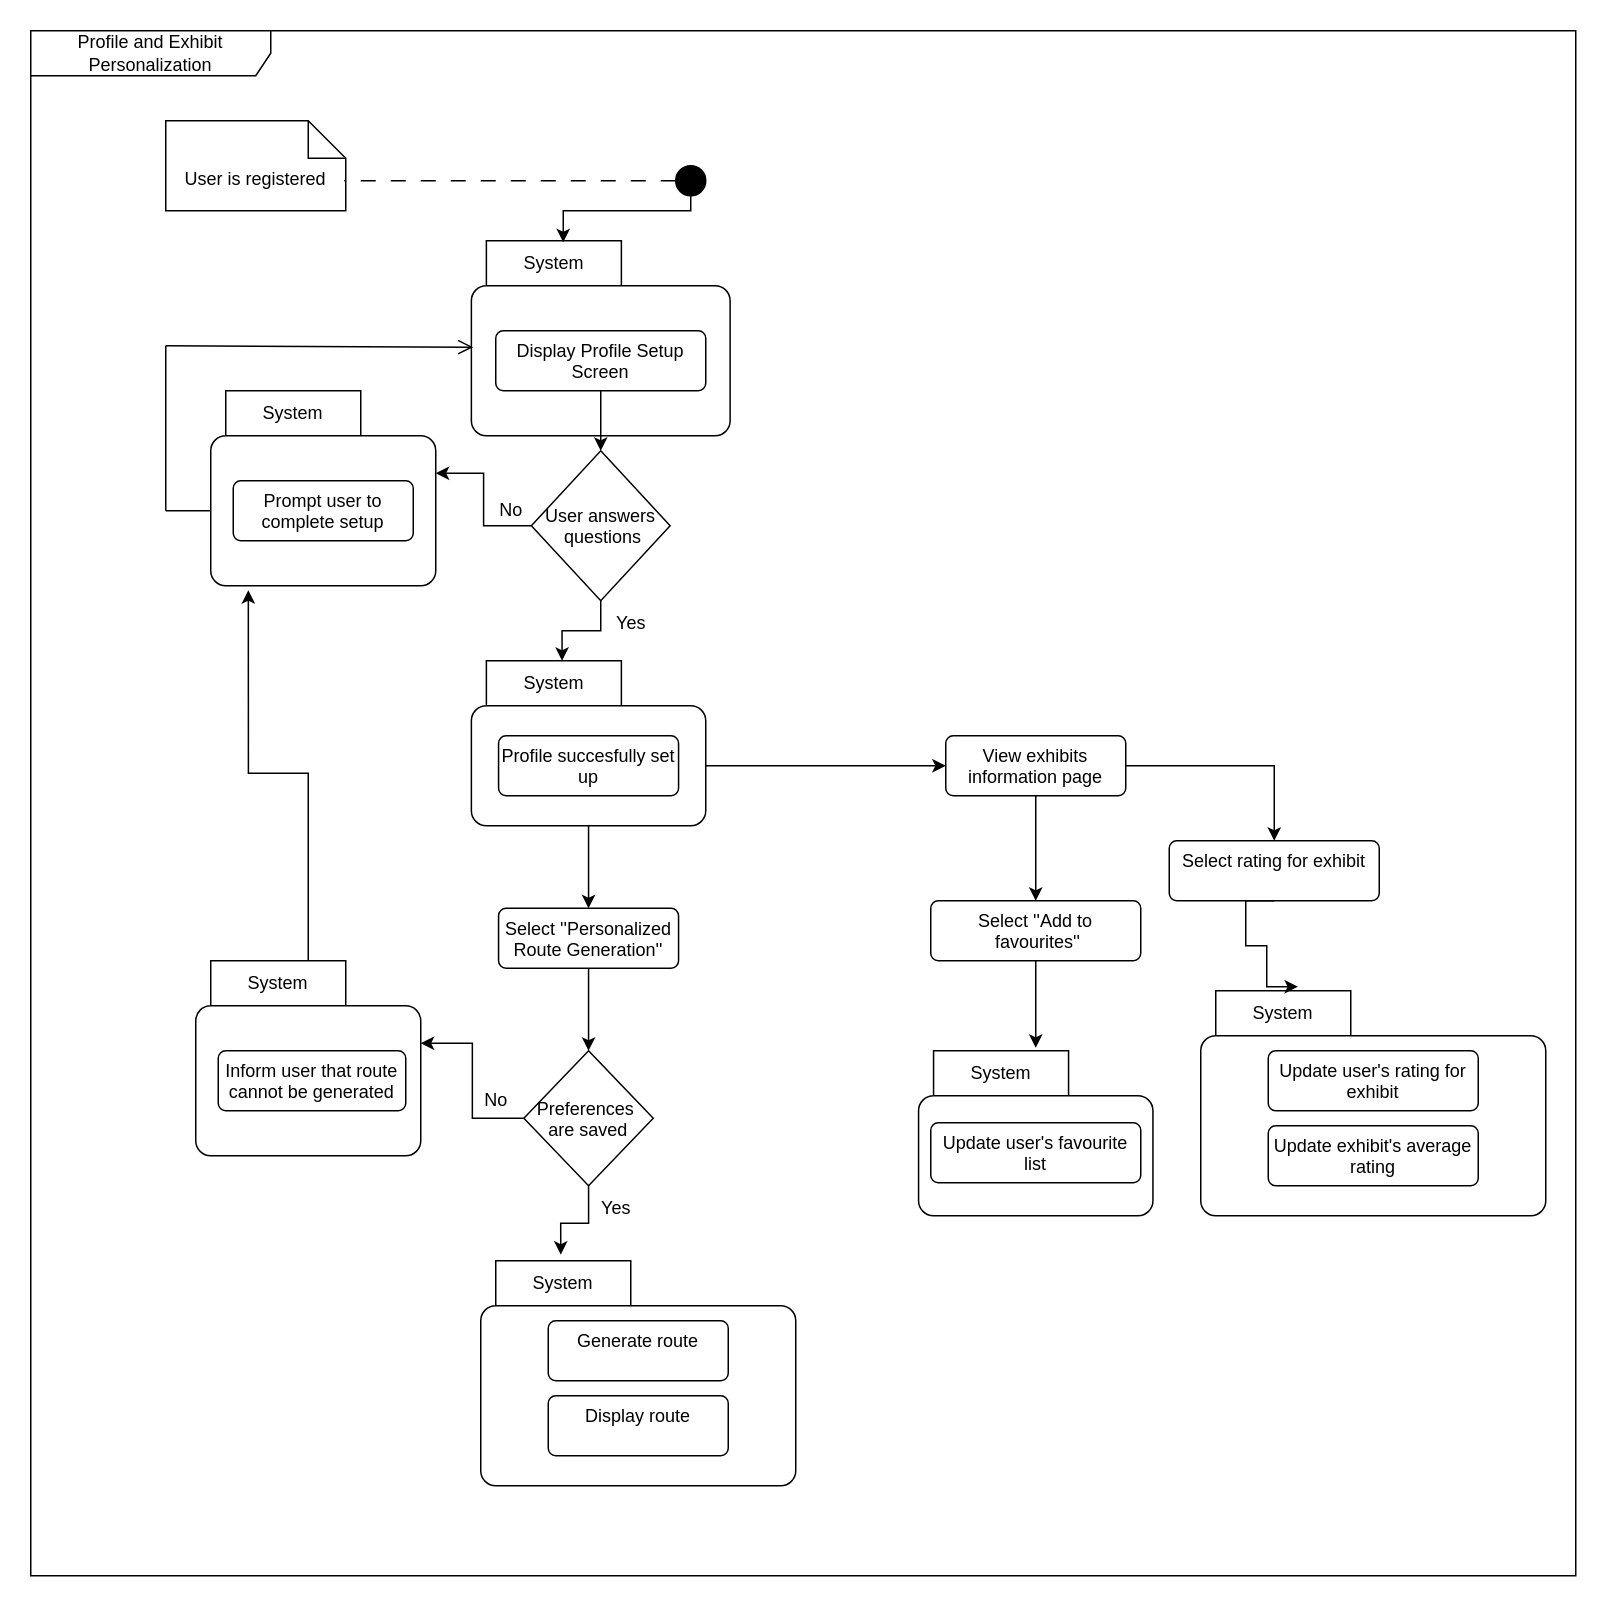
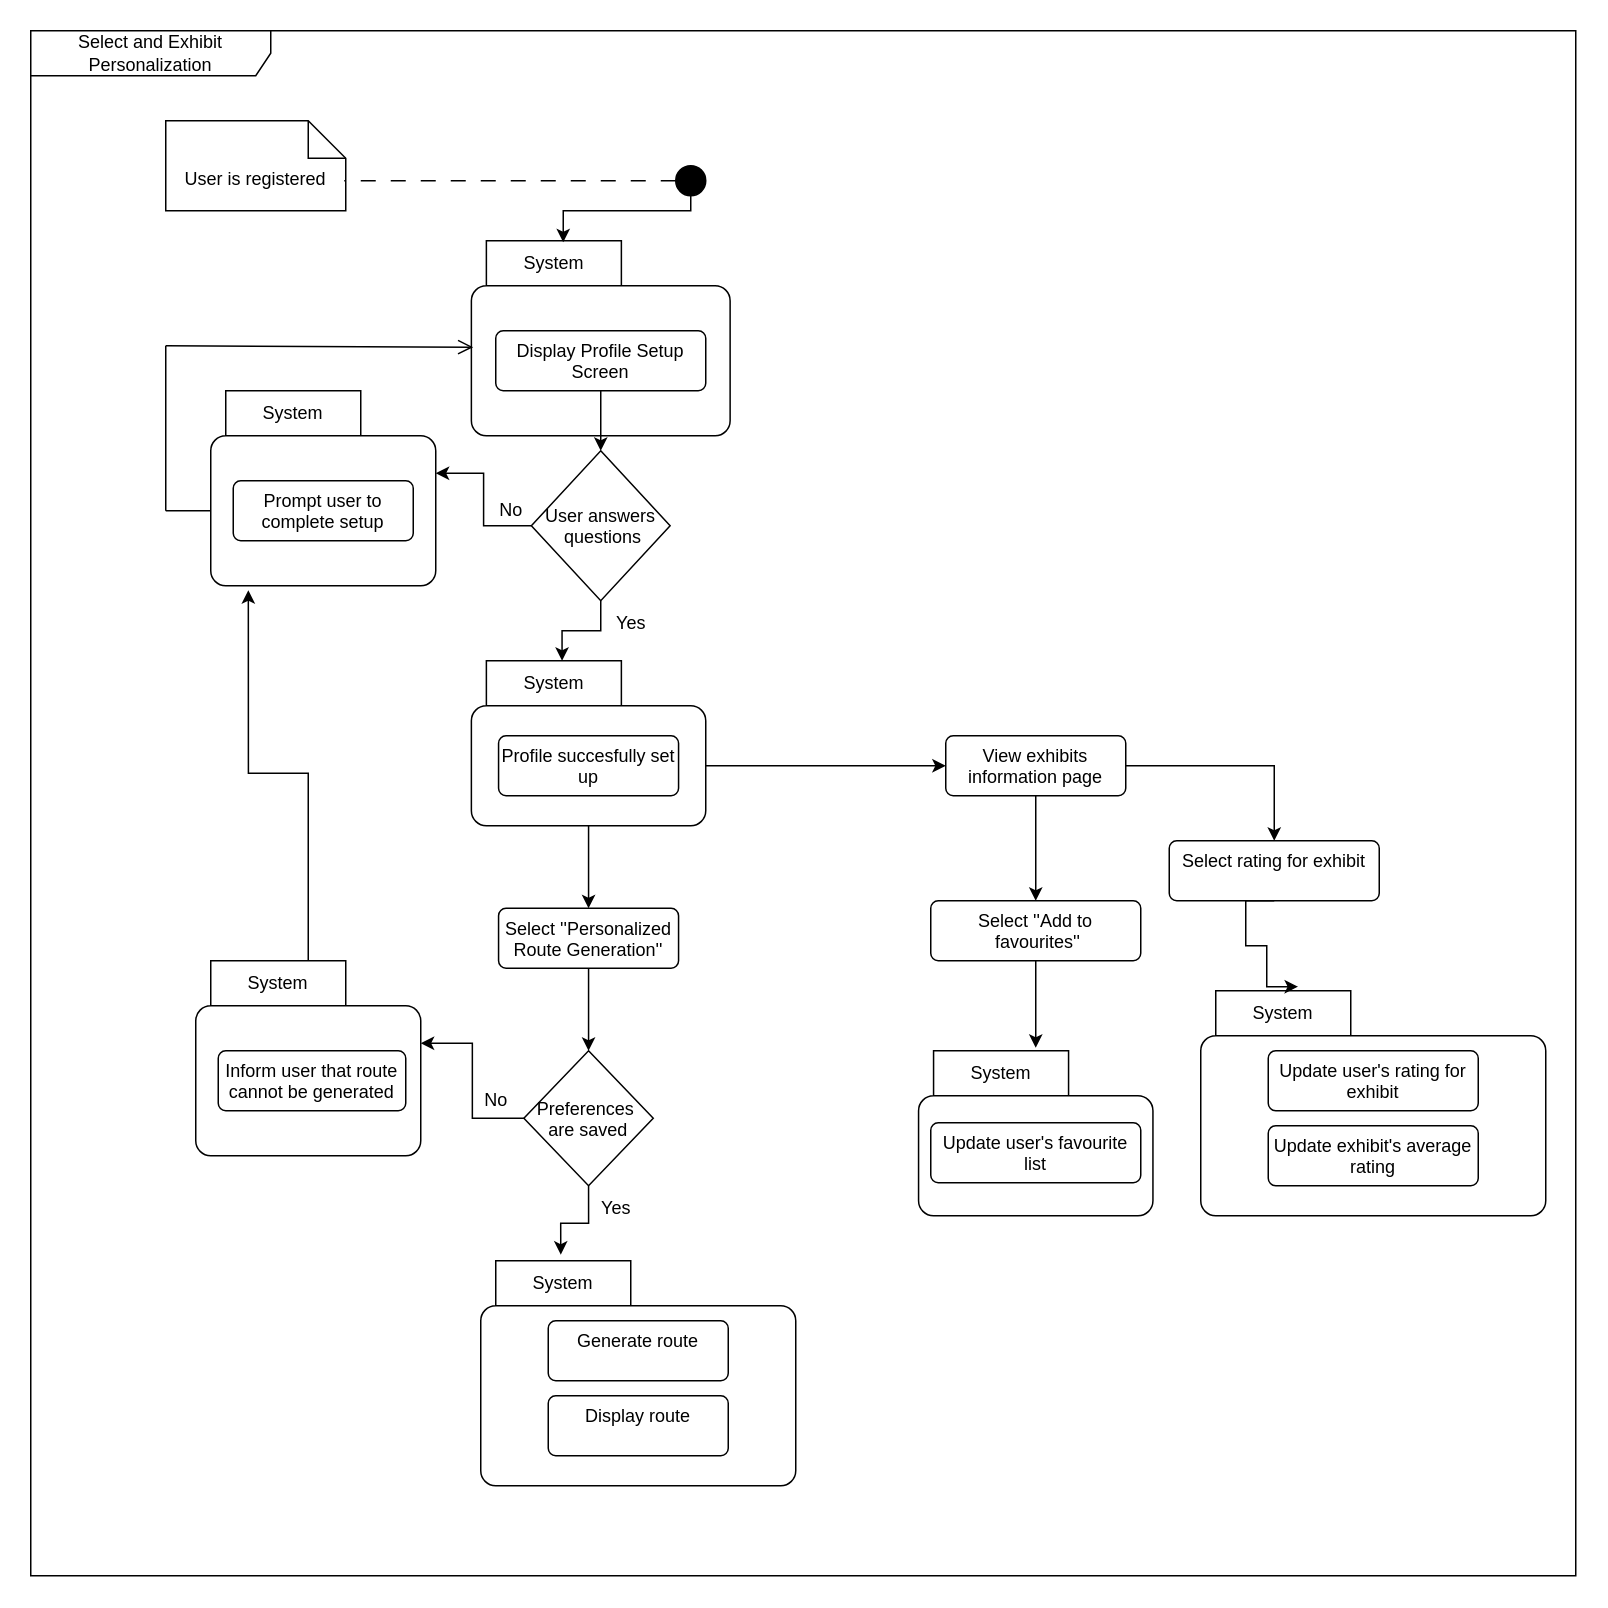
node "Profile and Exhibit Personalization": label "Profile and Exhibit Personalization" -> "Select and Exhibit Personalization"
